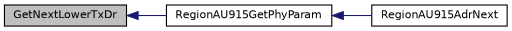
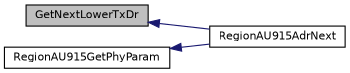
edge "RegionAU915GetPhyParam" -> "GetNextLowerTxDr": now "RegionAU915AdrNext" -> "GetNextLowerTxDr"
